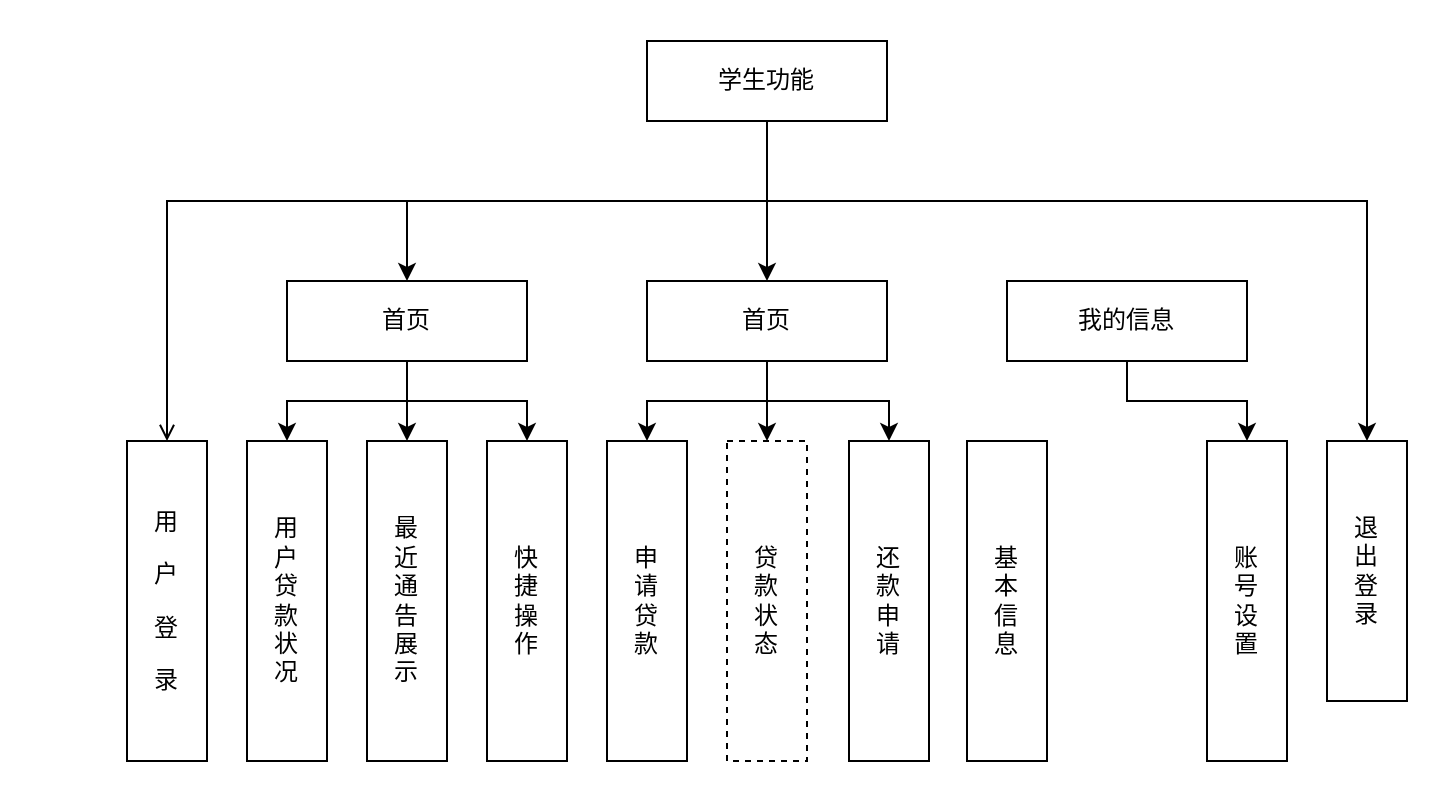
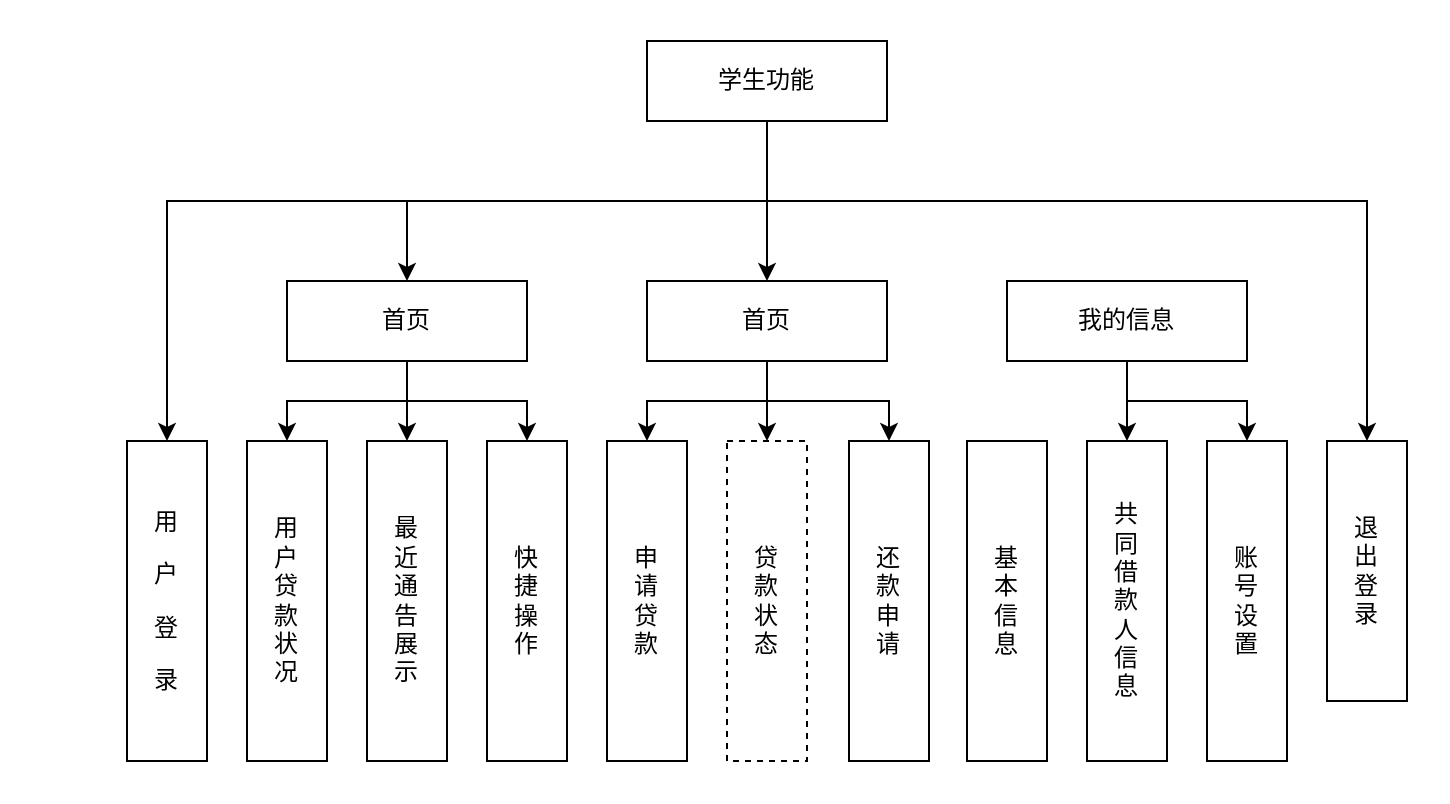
edge "我的信息" -> "共 同 借 款 人 信 息": added
edge "学生功能" -> "用 户 登 录": arrowhead open -> classic
node "共 同 借 款 人 信 息": added
